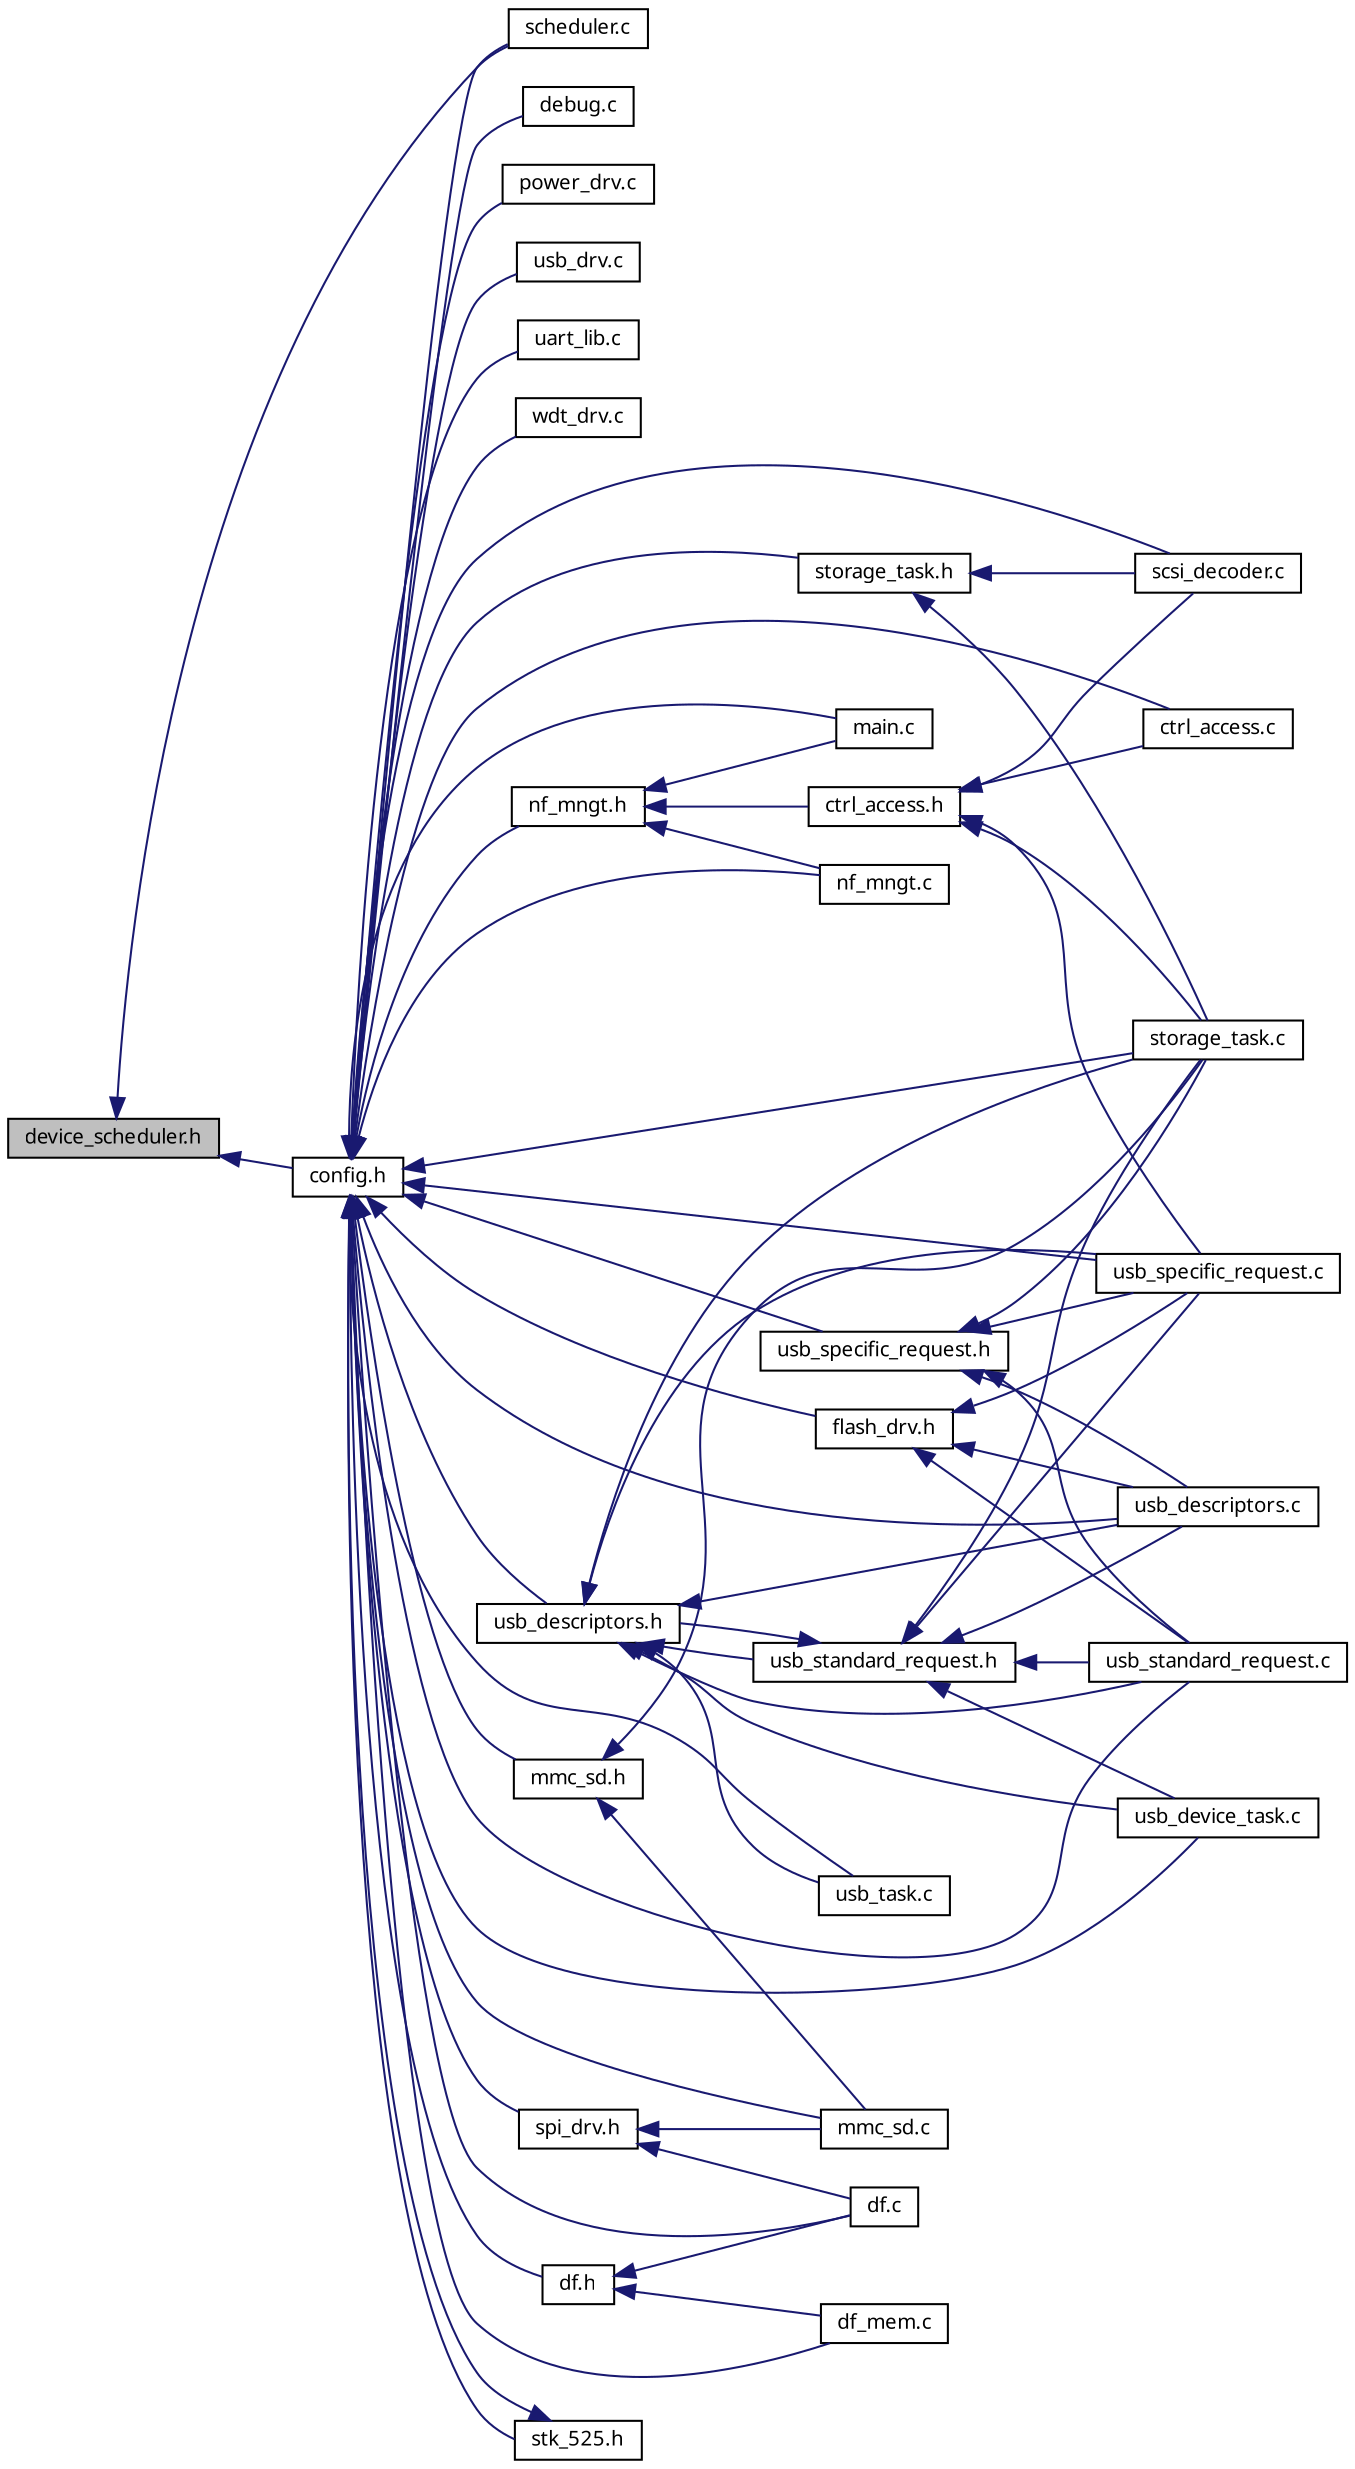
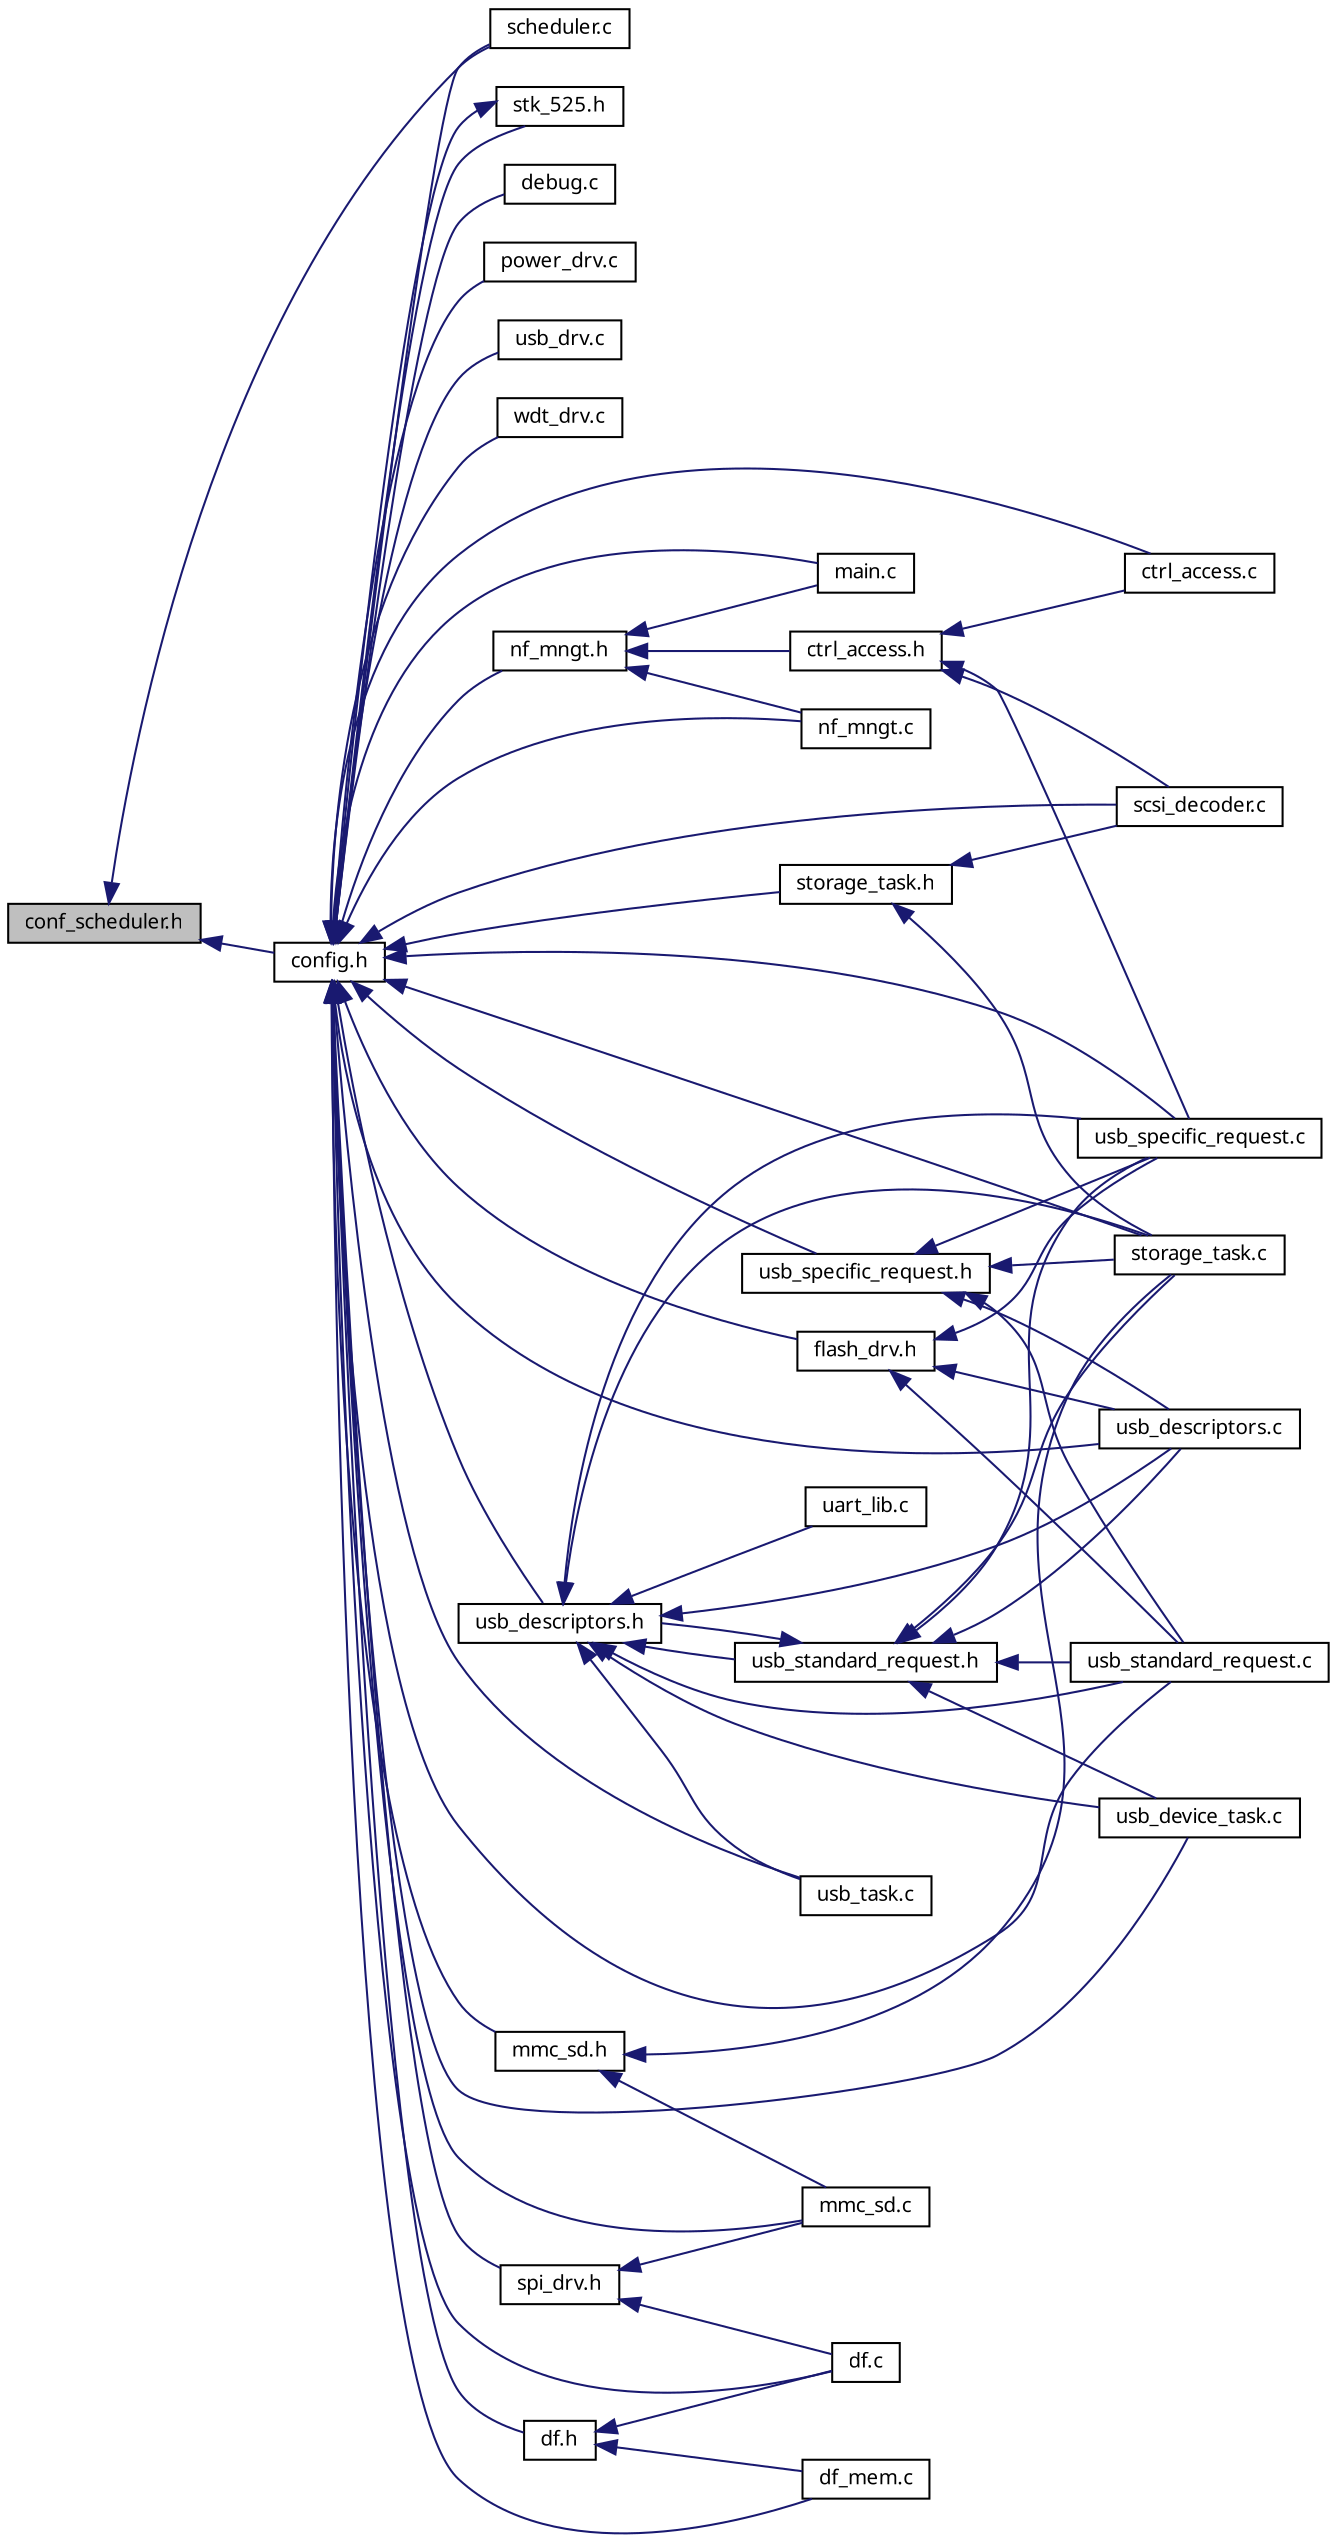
edge "uart_lib.c" -> "config.h": now "uart_lib.c" -> "usb_descriptors.h"
edge "storage_task.c" -> "ctrl_access.h": removed
node "device_scheduler.h": label "device_scheduler.h" -> "conf_scheduler.h"
